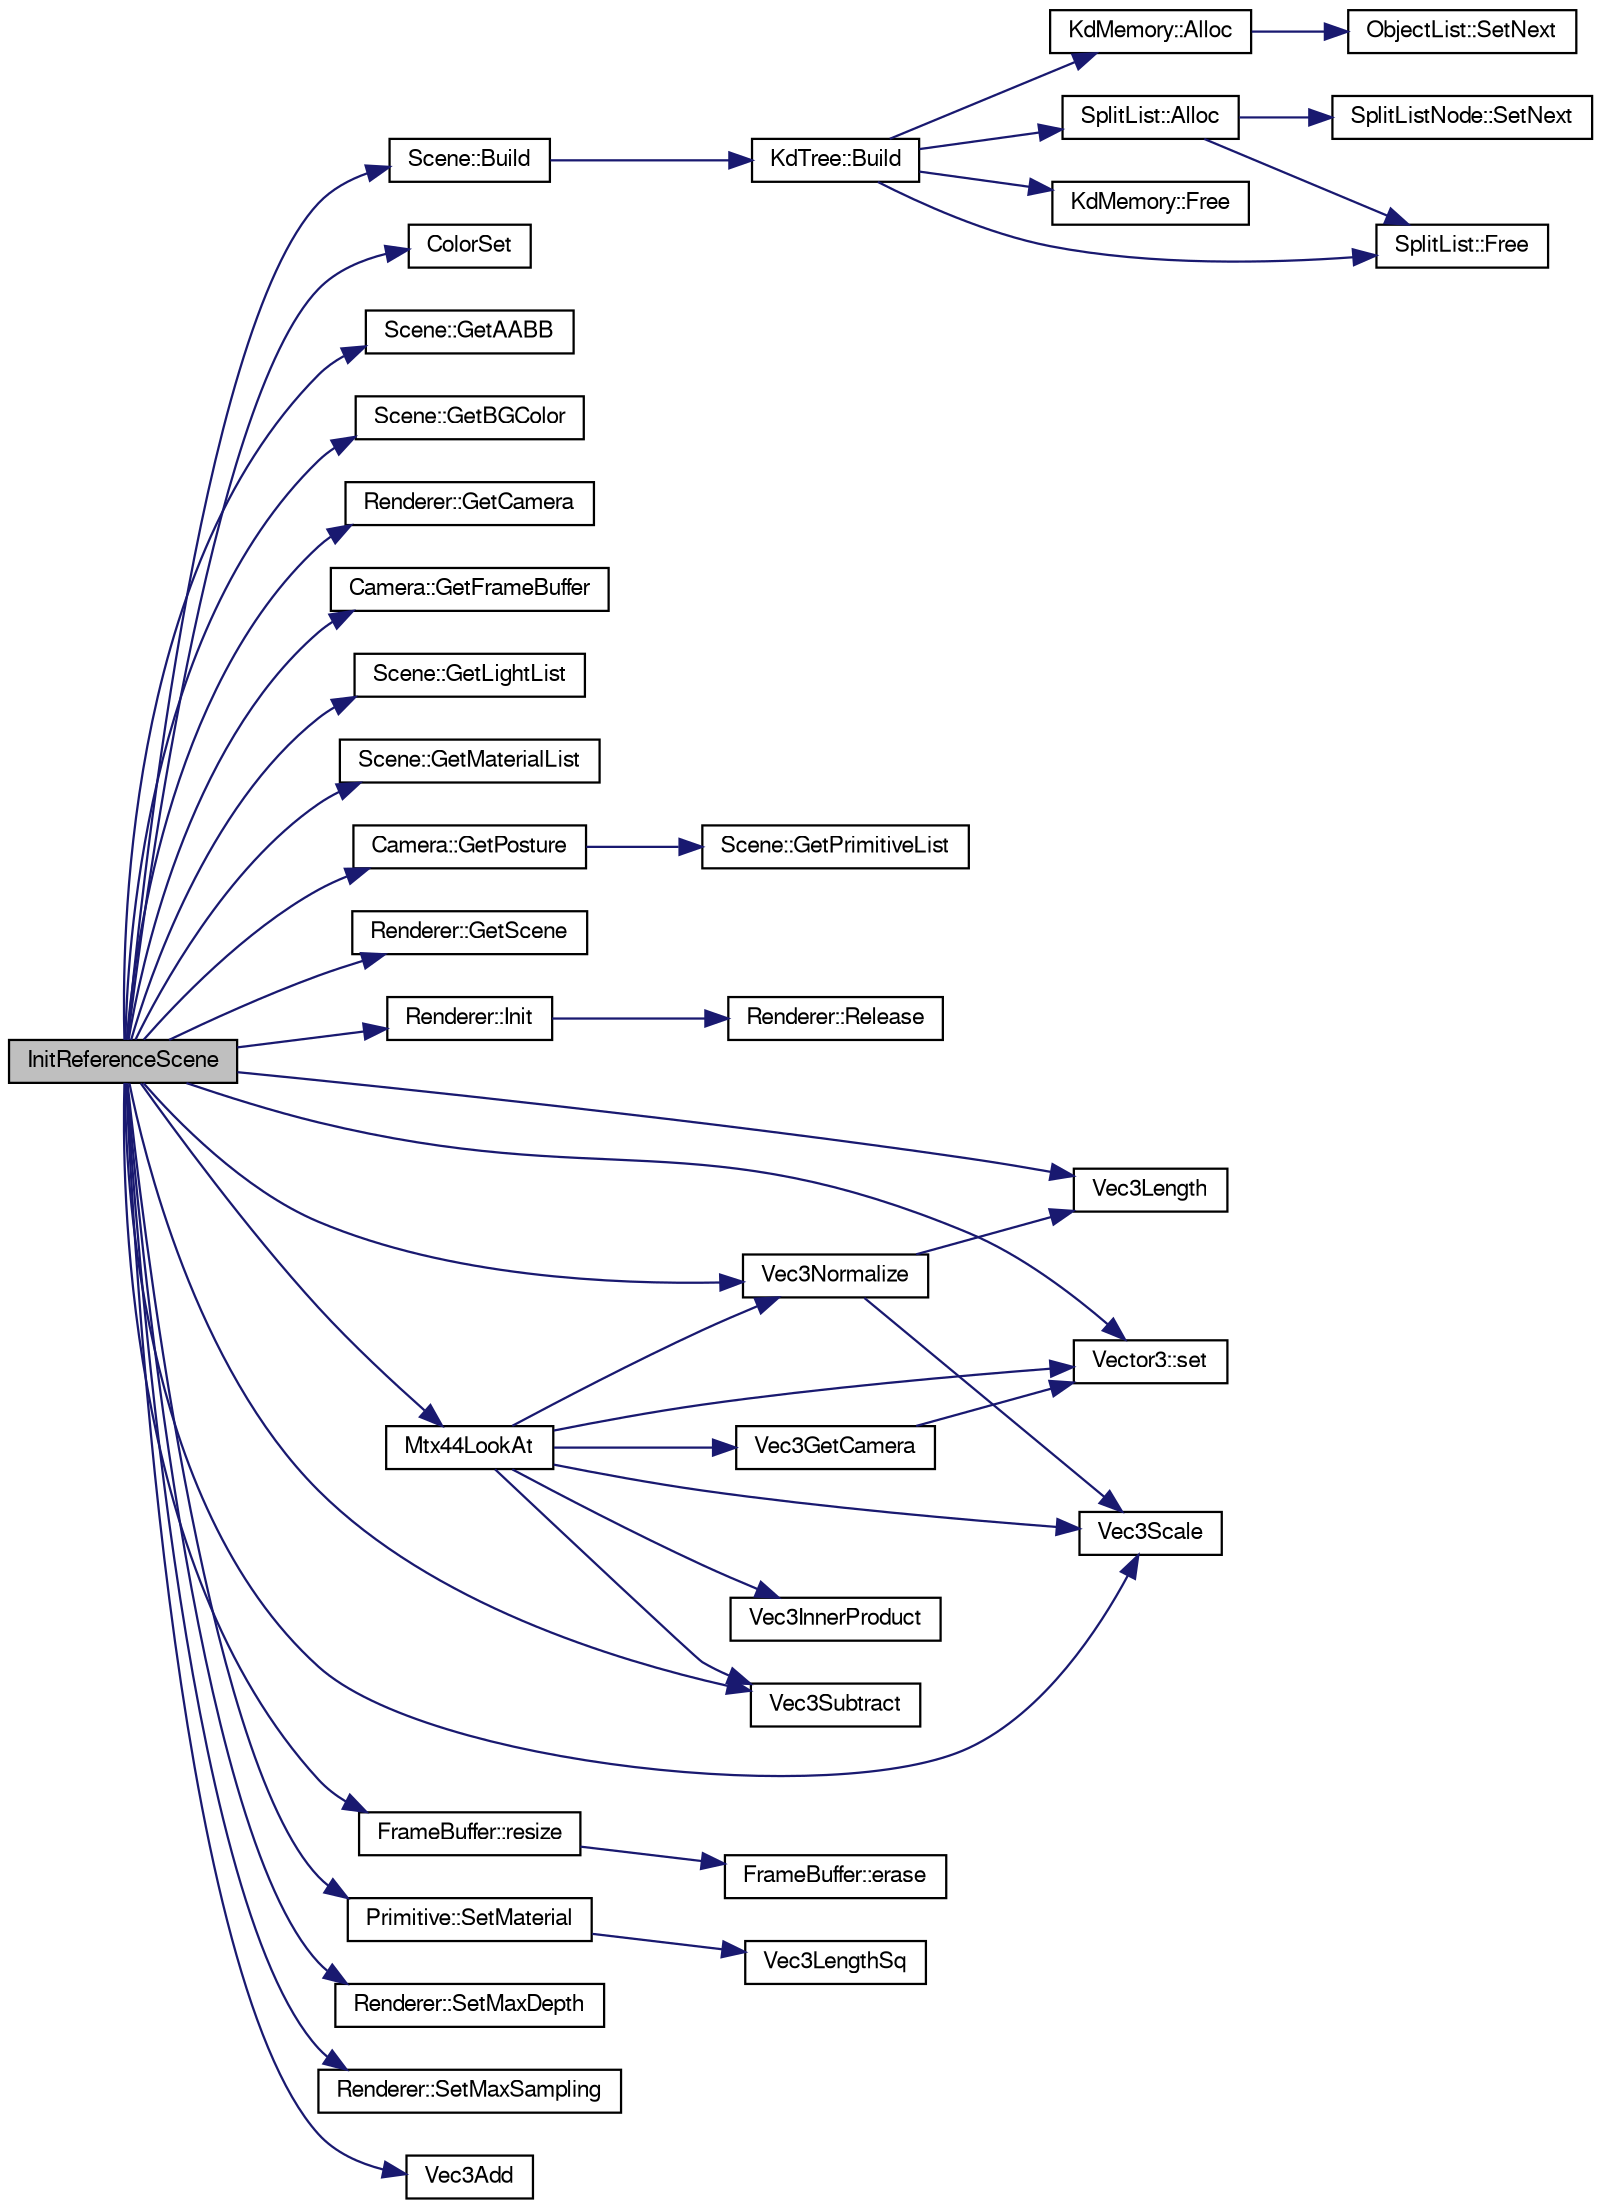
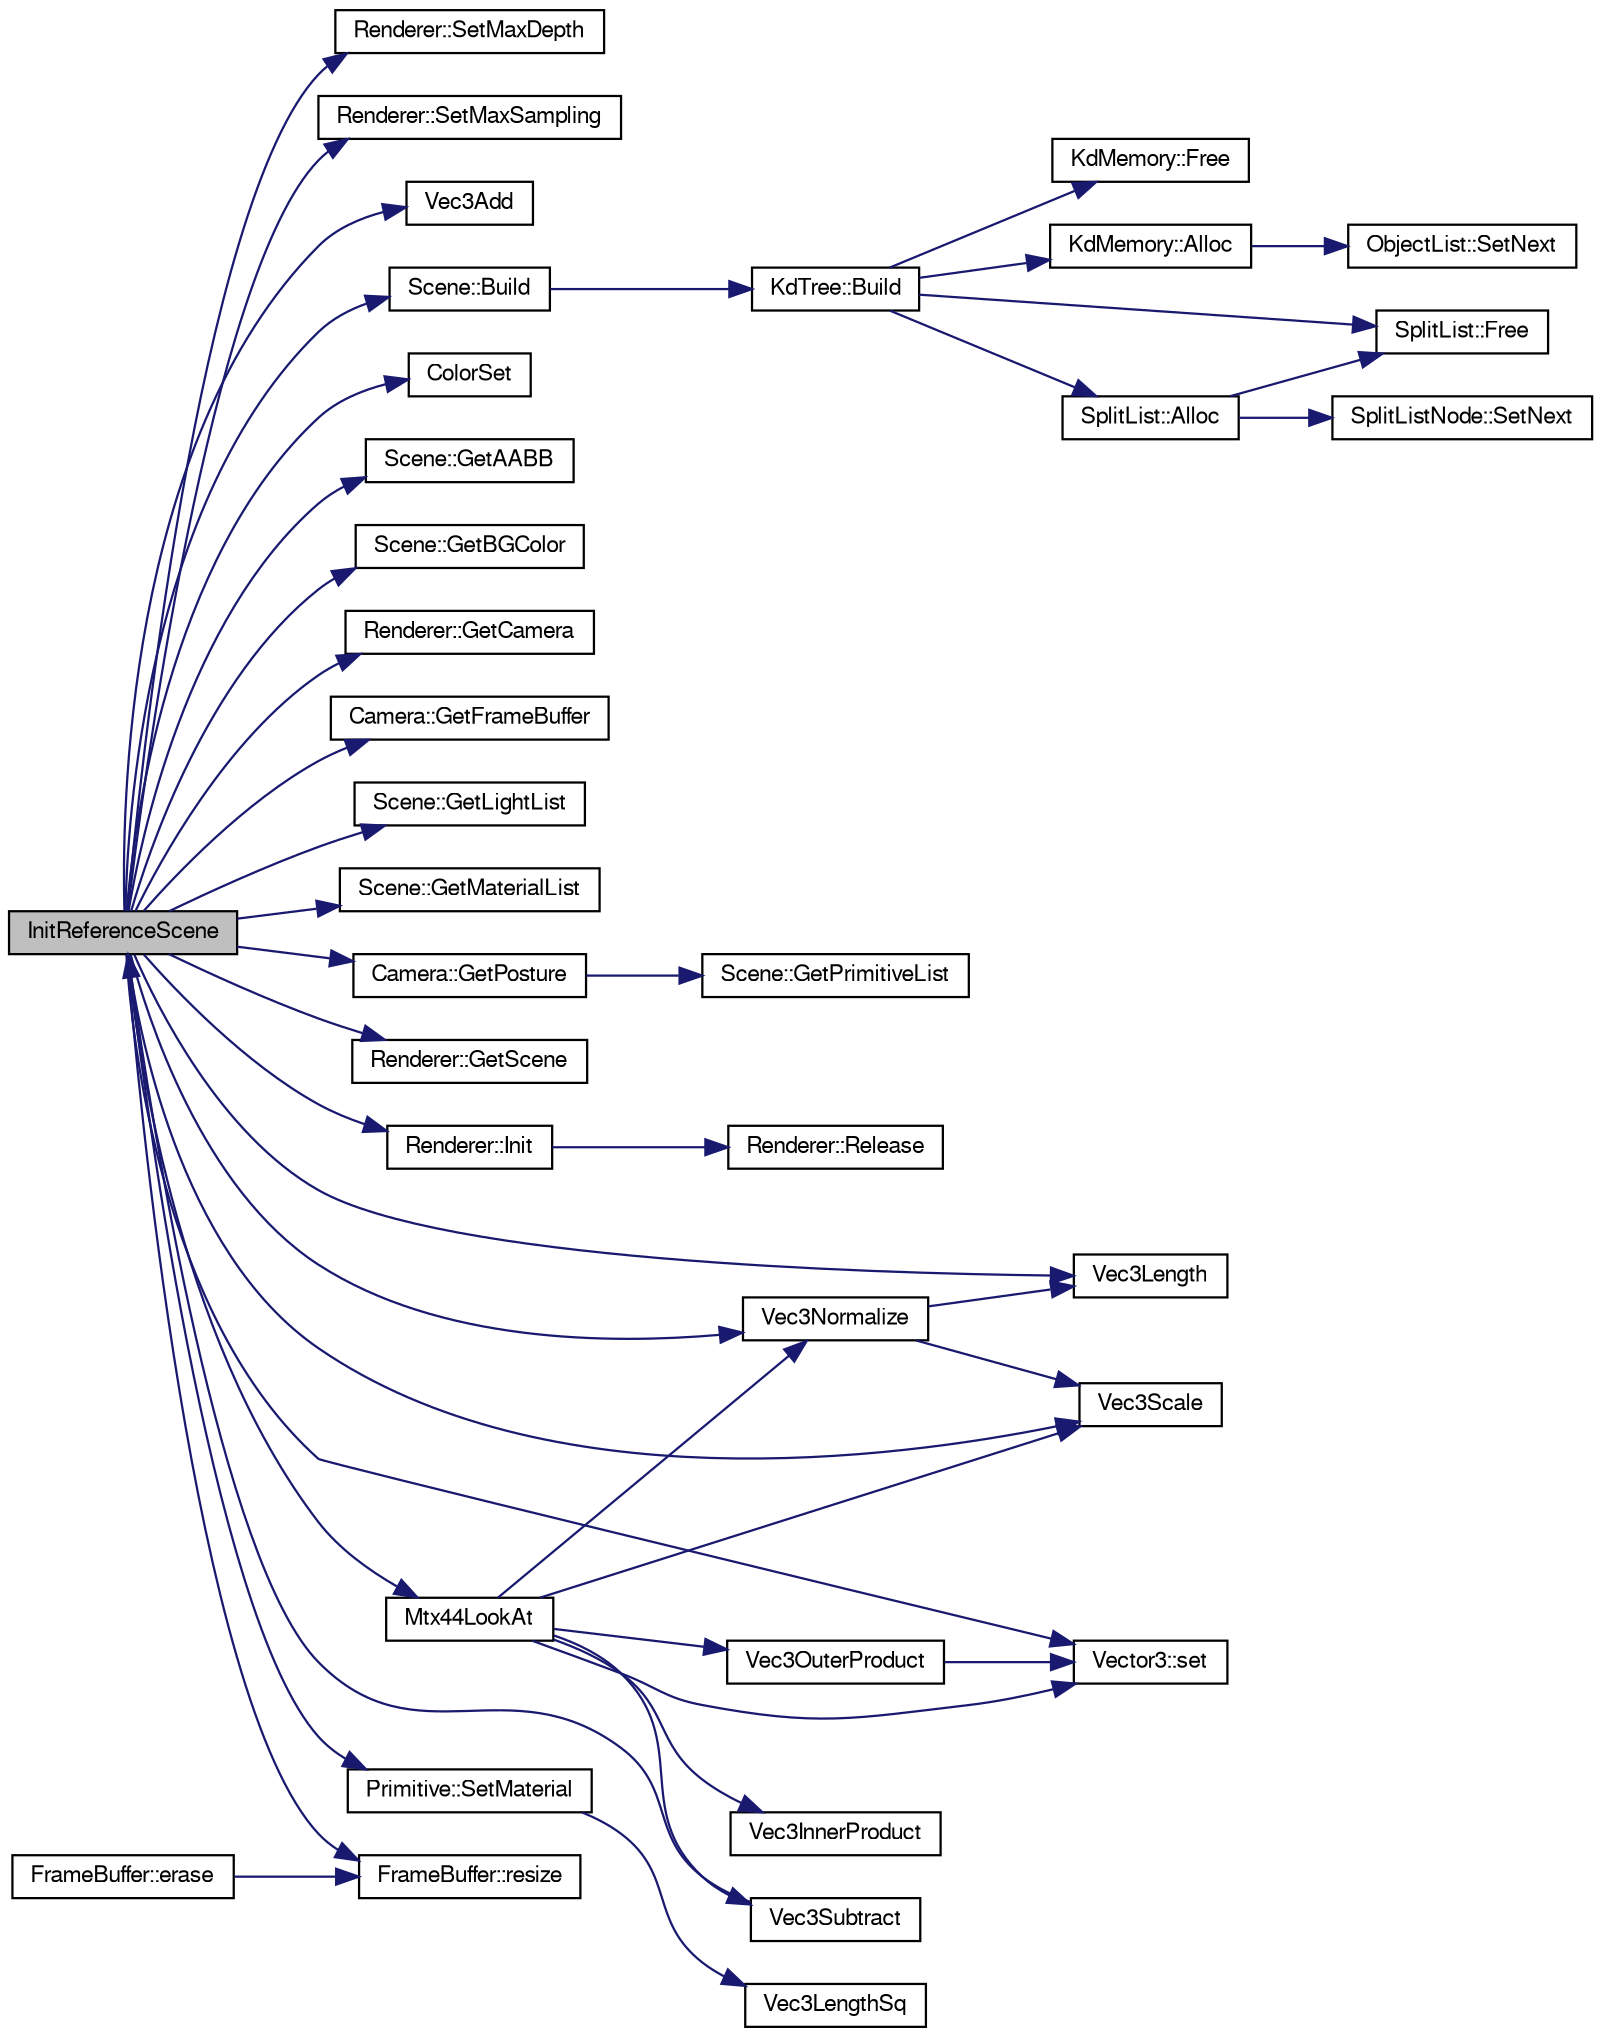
node "Vec3GetCamera": label "Vec3GetCamera" -> "Vec3OuterProduct"
edge "InitReferenceScene" -> "Vec3Subtract": reversed
edge "FrameBuffer::resize" -> "FrameBuffer::erase": reversed
